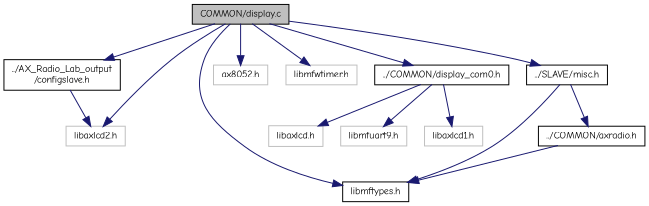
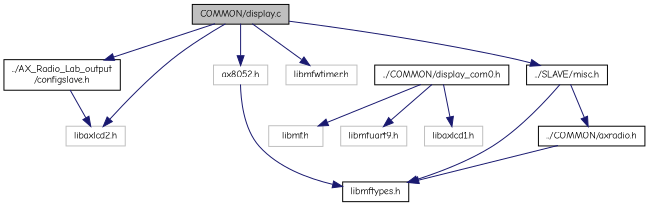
edge "COMMON/display.c" -> "../COMMON/display_com0.h": removed
edge "COMMON/display.c" -> "libmftypes.h": now "ax8052.h" -> "libmftypes.h"
node "libaxlcd.h": label "libaxlcd.h" -> "libmf.h"
